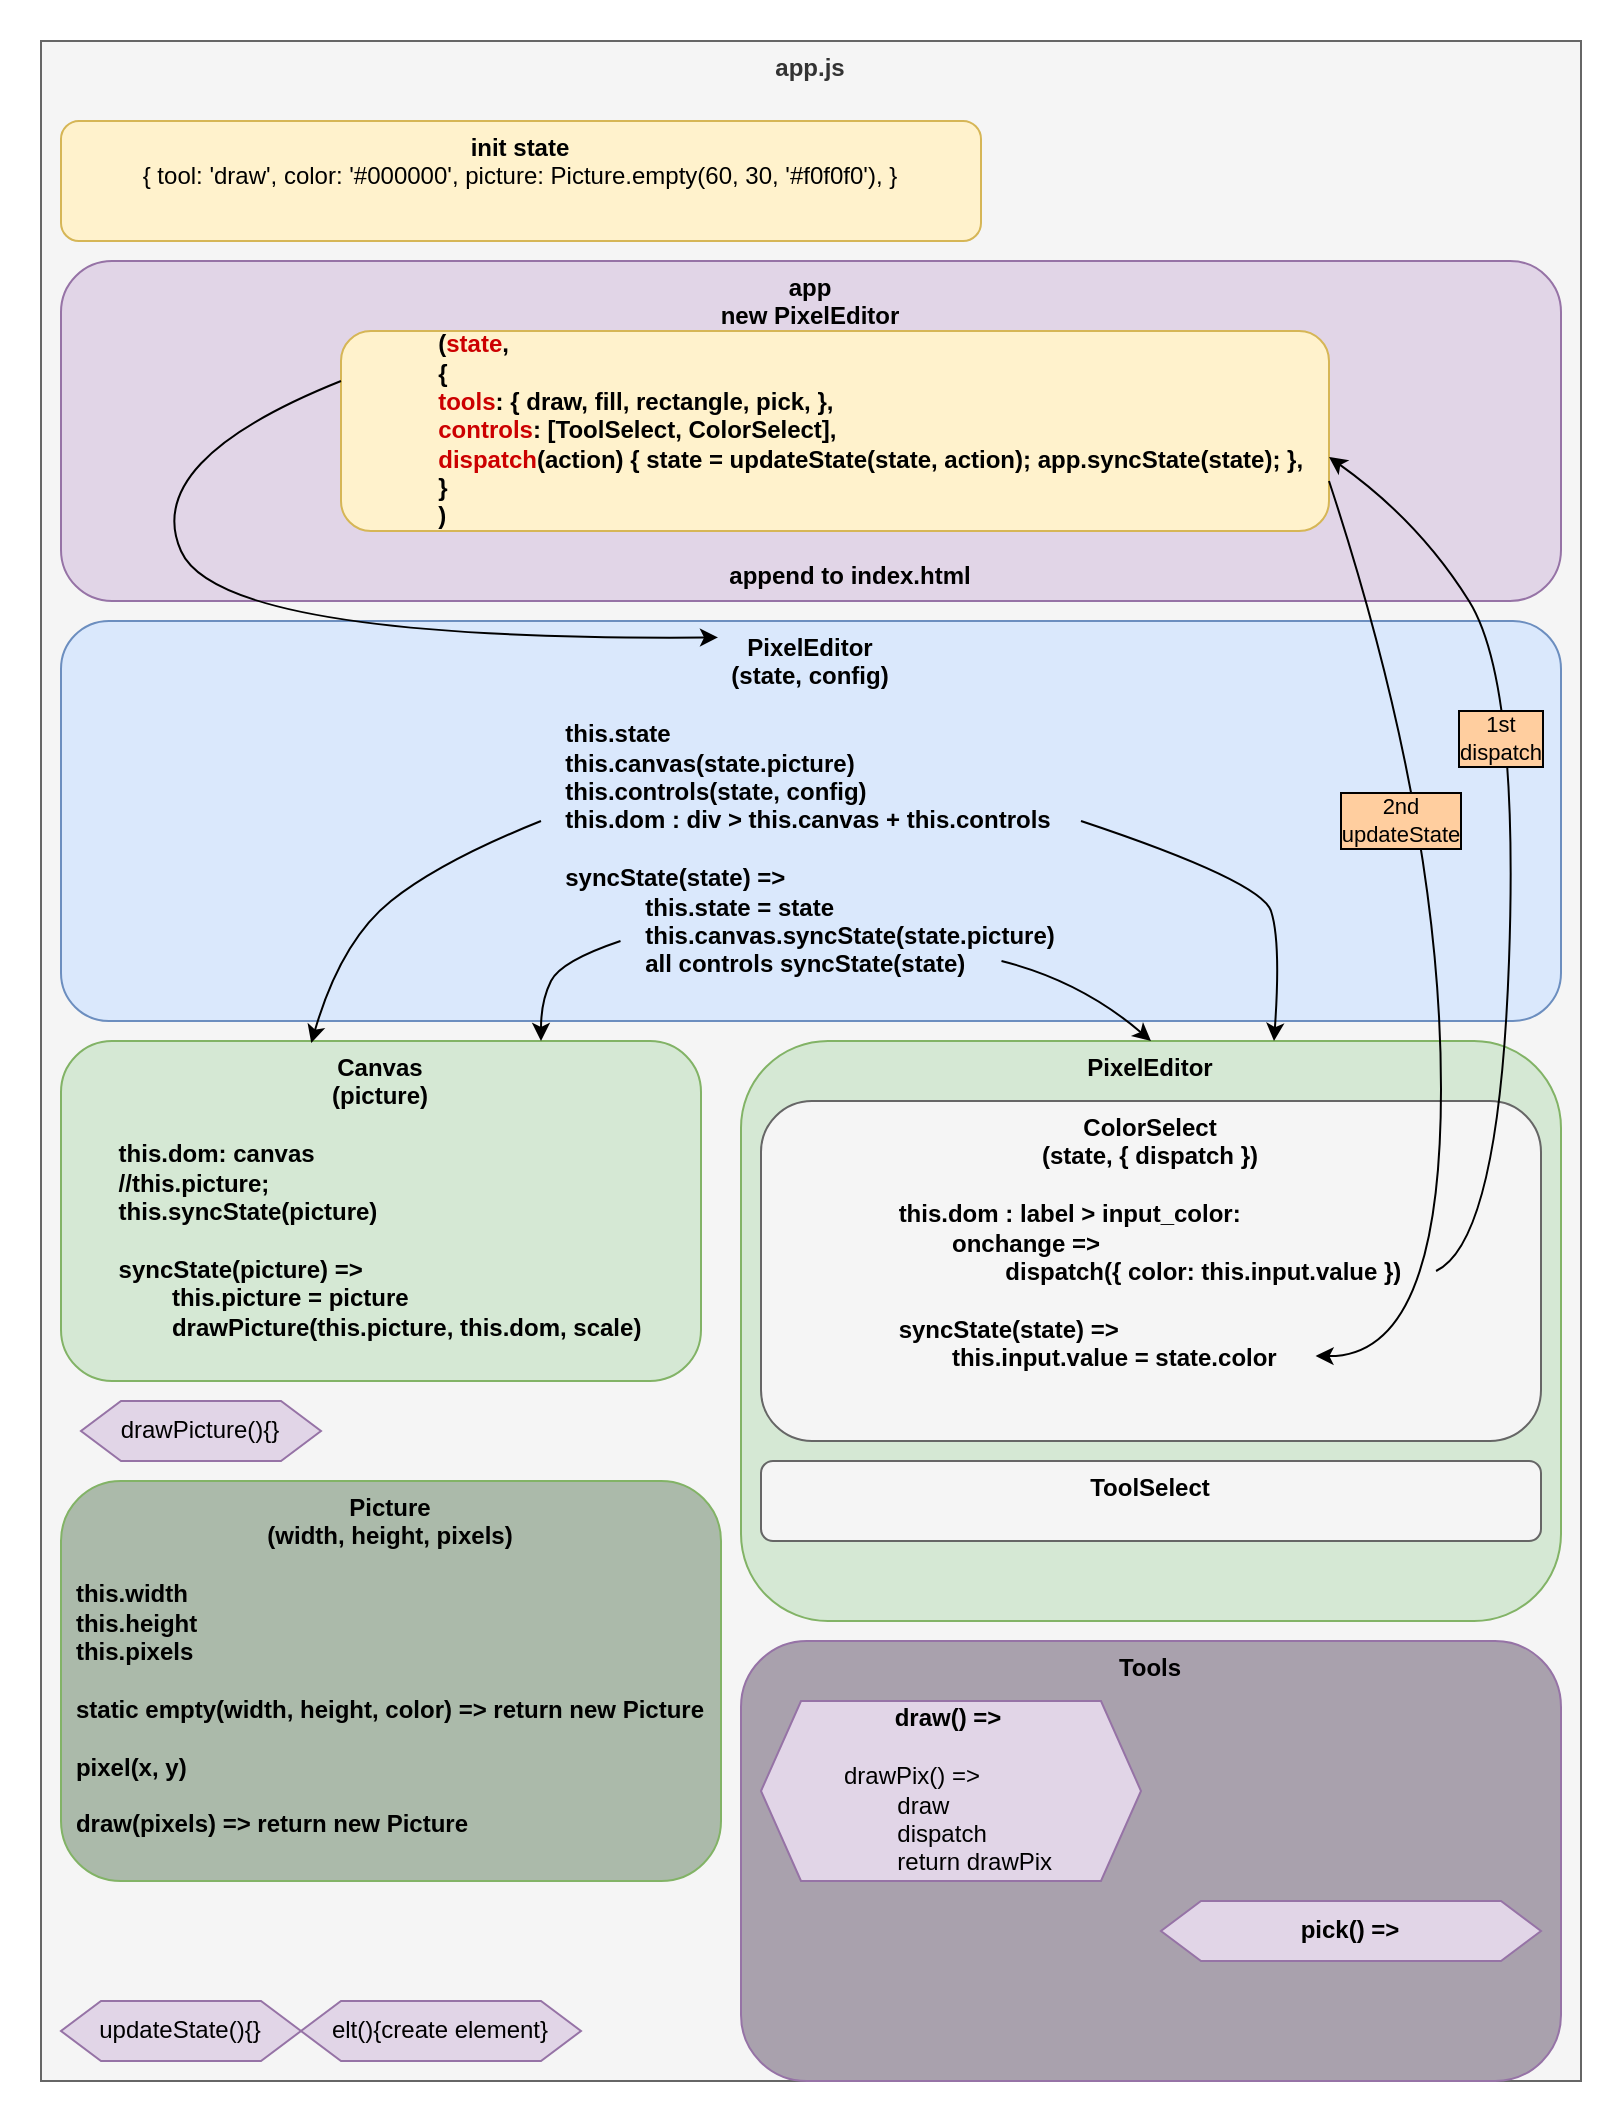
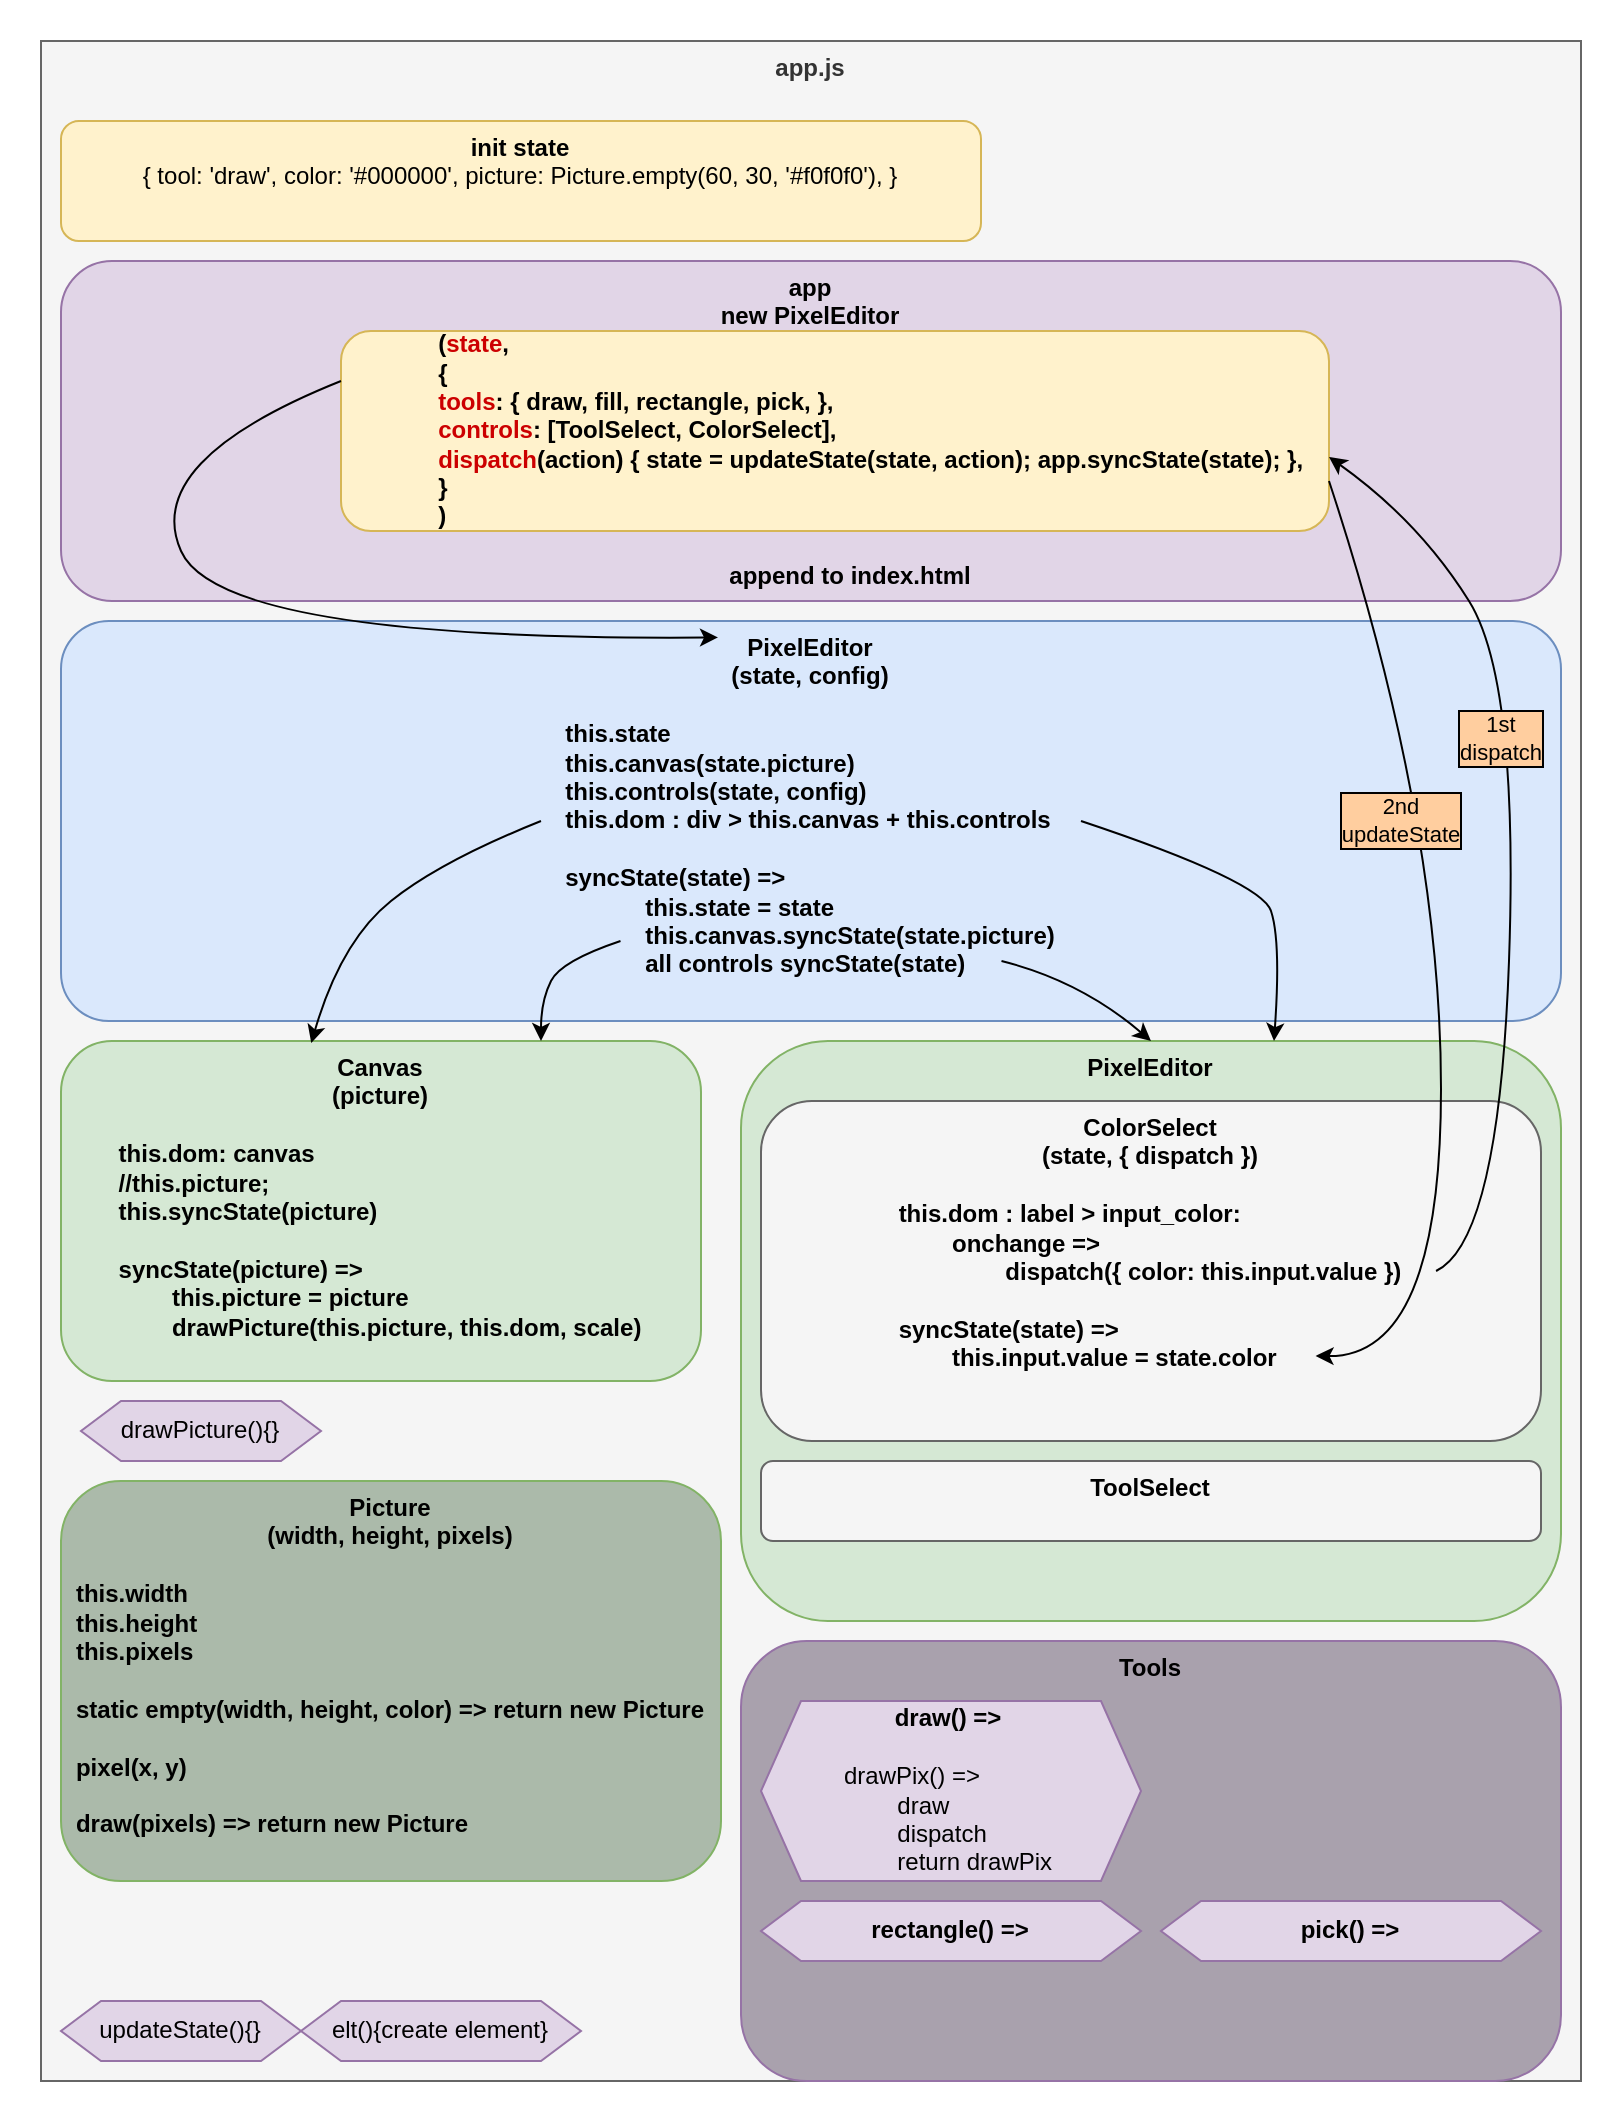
node "rectangle() =>": added
